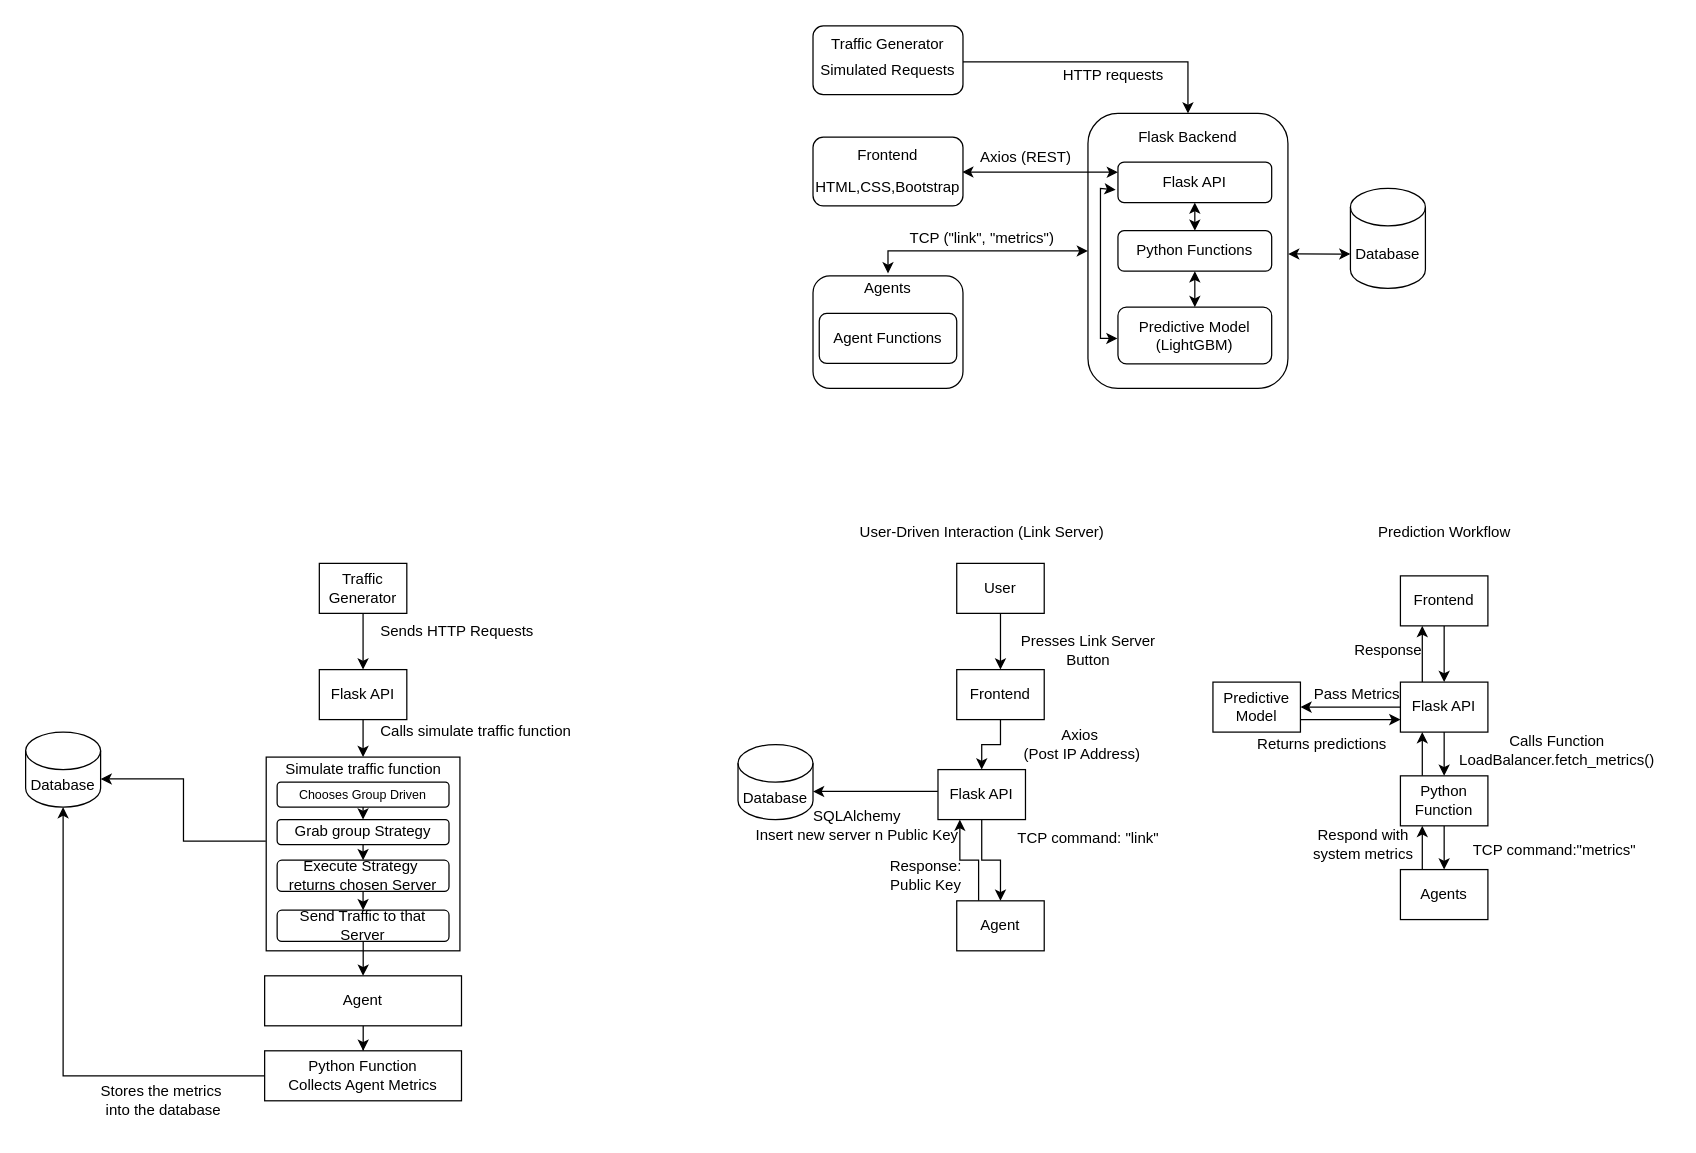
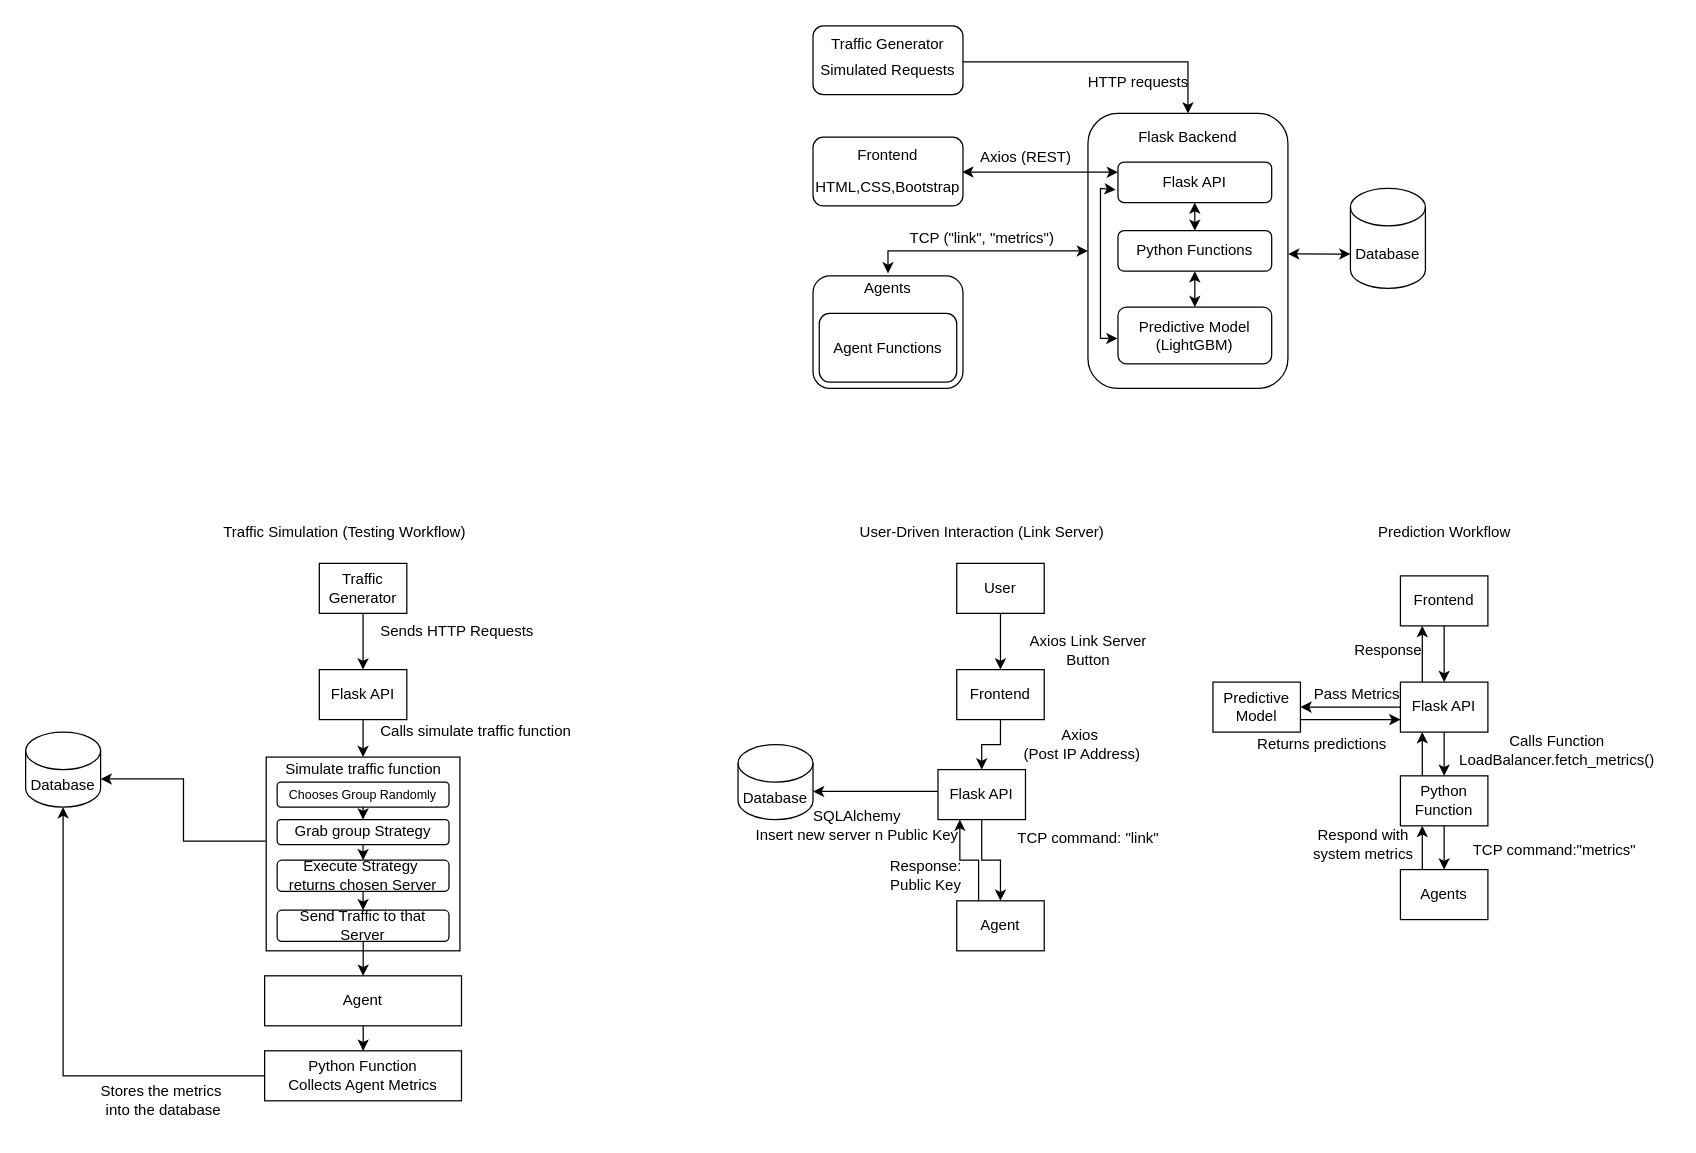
node "HTTP requests": moved (1113, 76) -> (1138, 82)
node "Agent Functions": size 138x50 -> 138x69
node "Traffic Simulation (Testing Workflow)": added
node "Presses Link Server Button": label "Presses Link Server Button" -> "Axios Link Server Button"
node "Chooses Group Driven": label "Chooses Group Driven" -> "Chooses Group Randomly"
